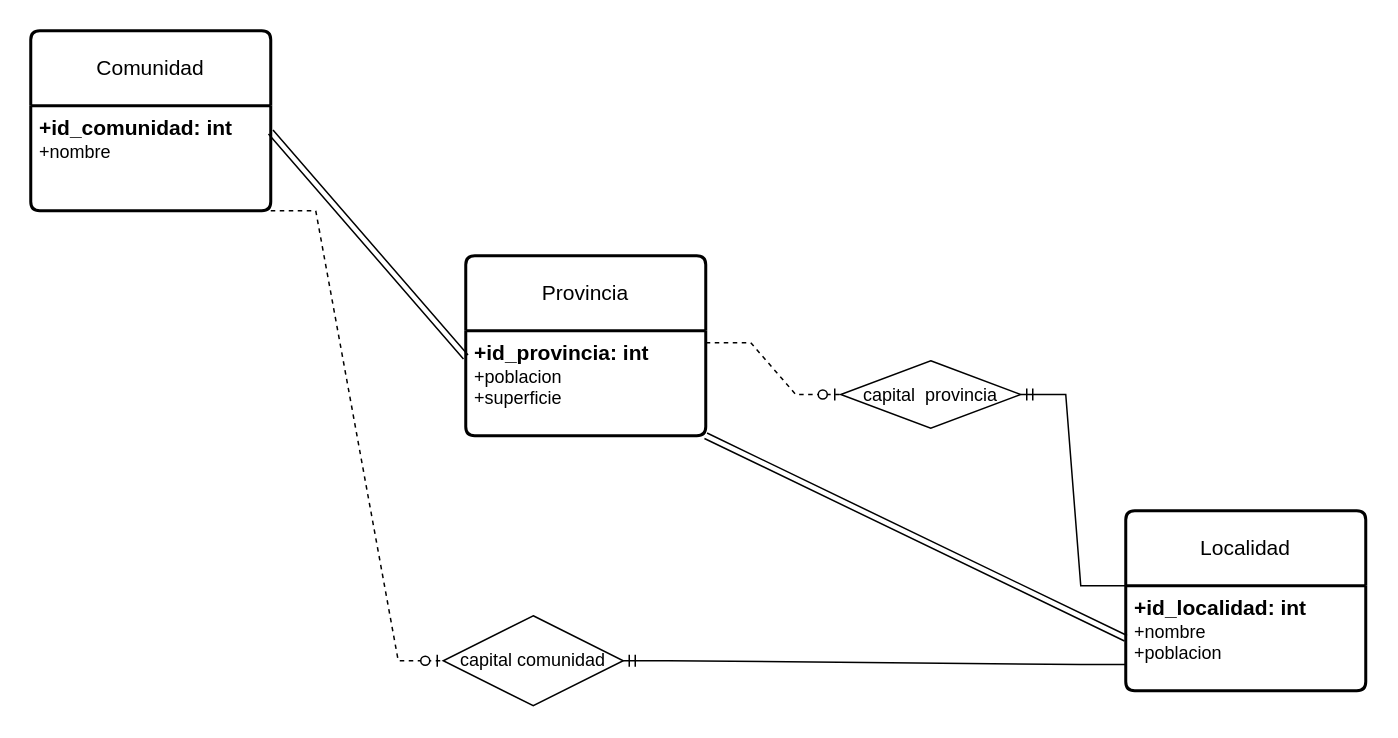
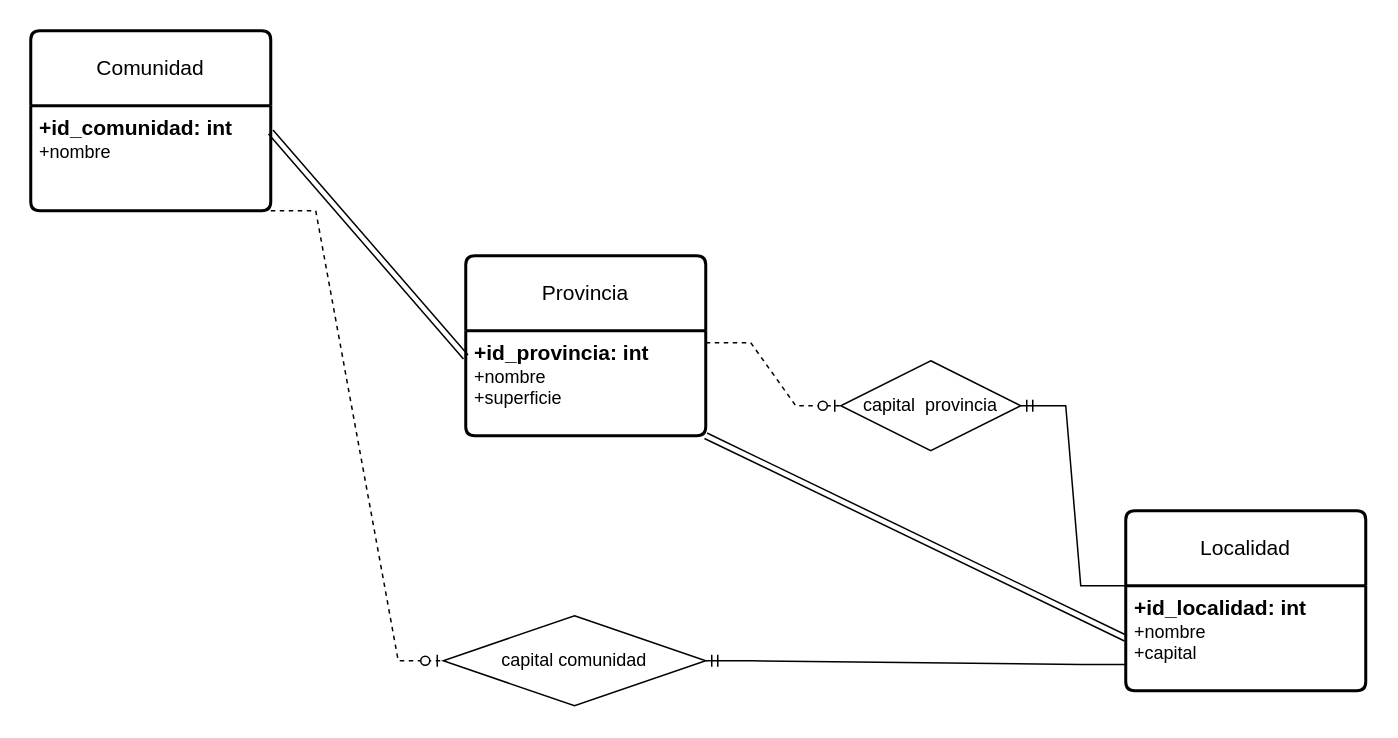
node "+id_provincia: int +poblacion +superficie": label "+id_provincia: int +poblacion +superficie" -> "+id_provincia: int +nombre +superficie"
node "capital provincia": size 180x68 -> 180x90
node "+id_localidad: int +nombre +poblacion": label "+id_localidad: int +nombre +poblacion" -> "+id_localidad: int +nombre +capital"
node "capital comunidad": size 180x90 -> 263x90
